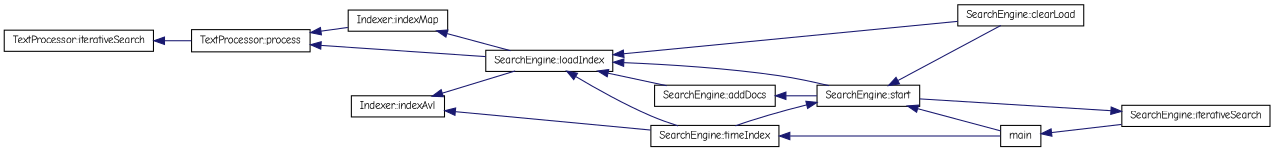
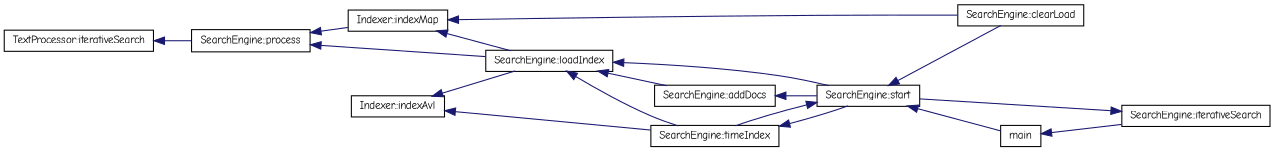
edge "SearchEngine::clearLoad" -> "SearchEngine::loadIndex": now "SearchEngine::clearLoad" -> "Indexer::indexMap"
node "TextProcessor::process": label "TextProcessor::process" -> "SearchEngine::process"
edge "main" -> "SearchEngine::timeIndex": now "SearchEngine::start" -> "SearchEngine::timeIndex"
